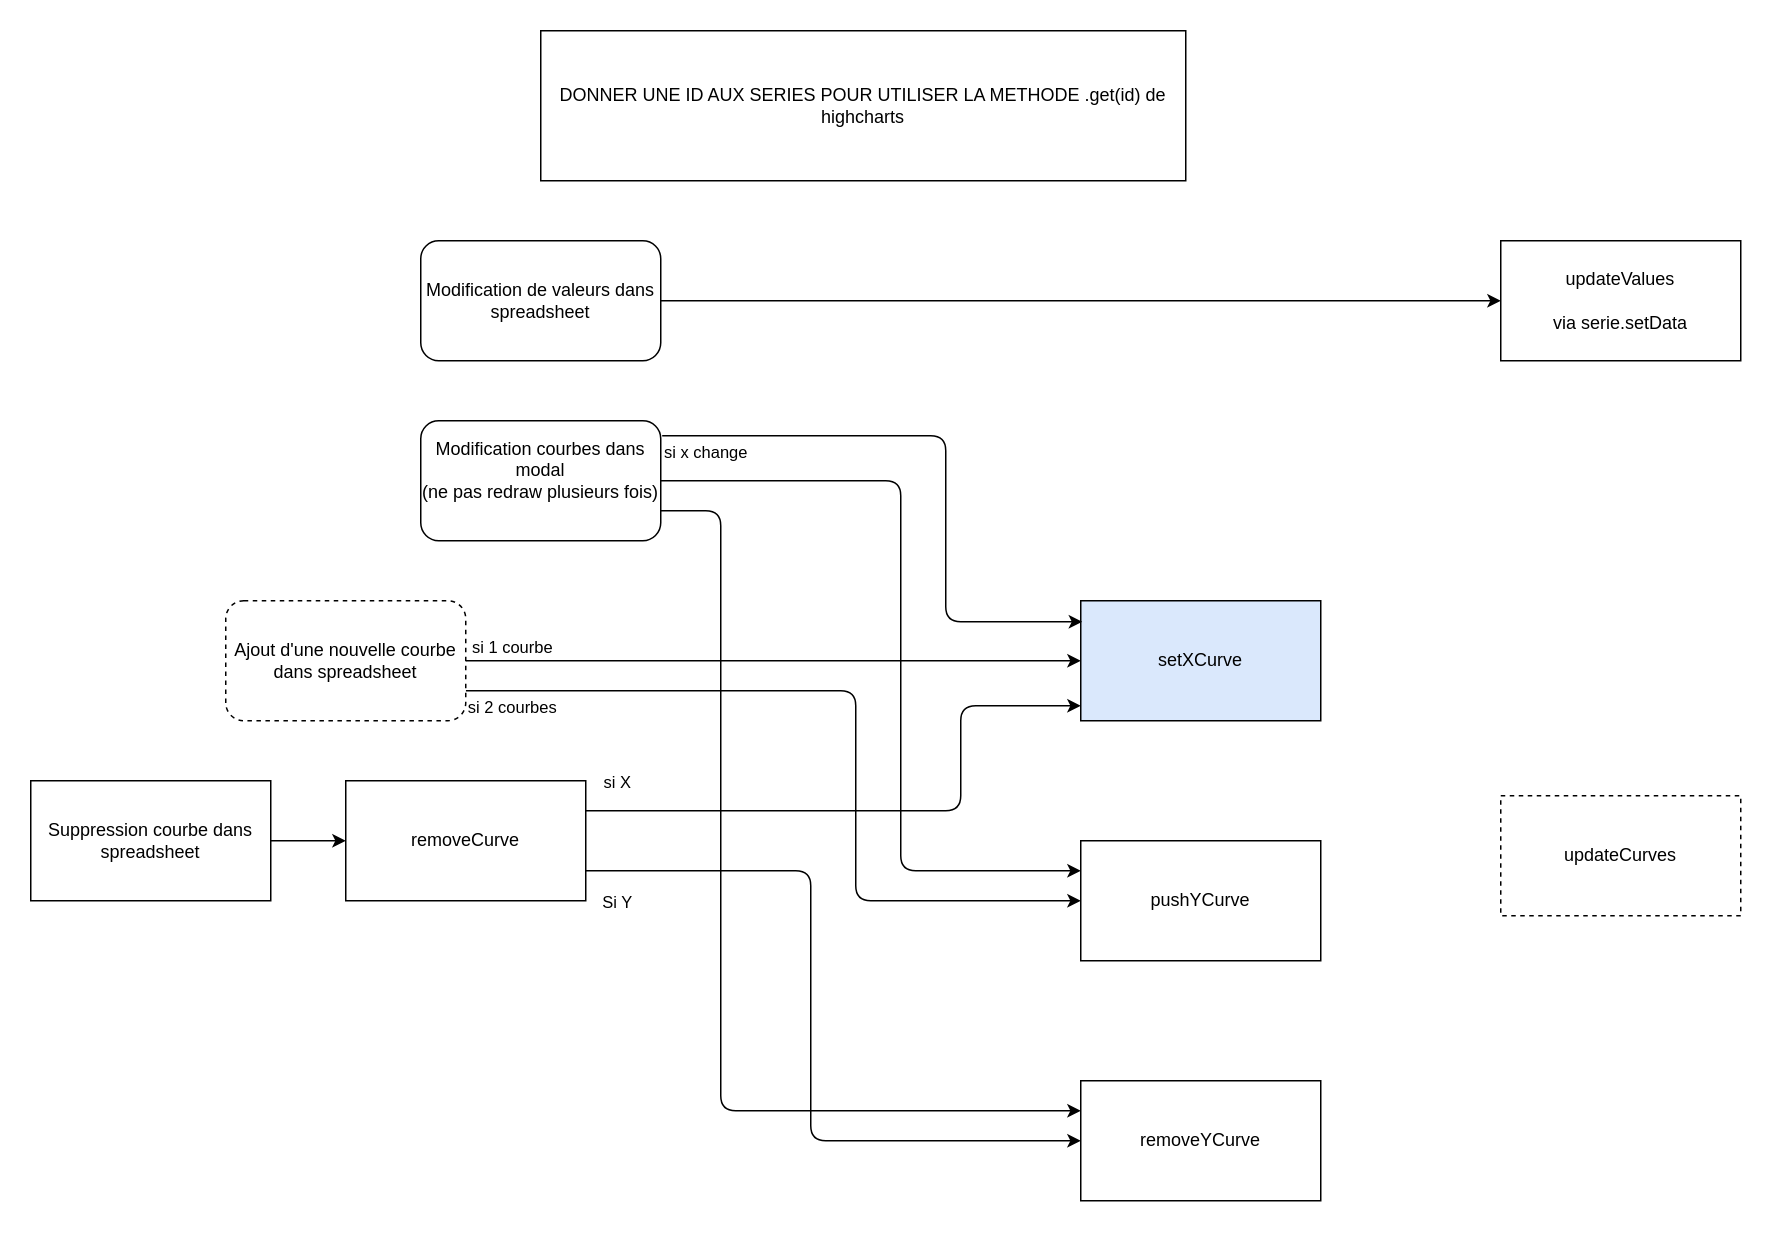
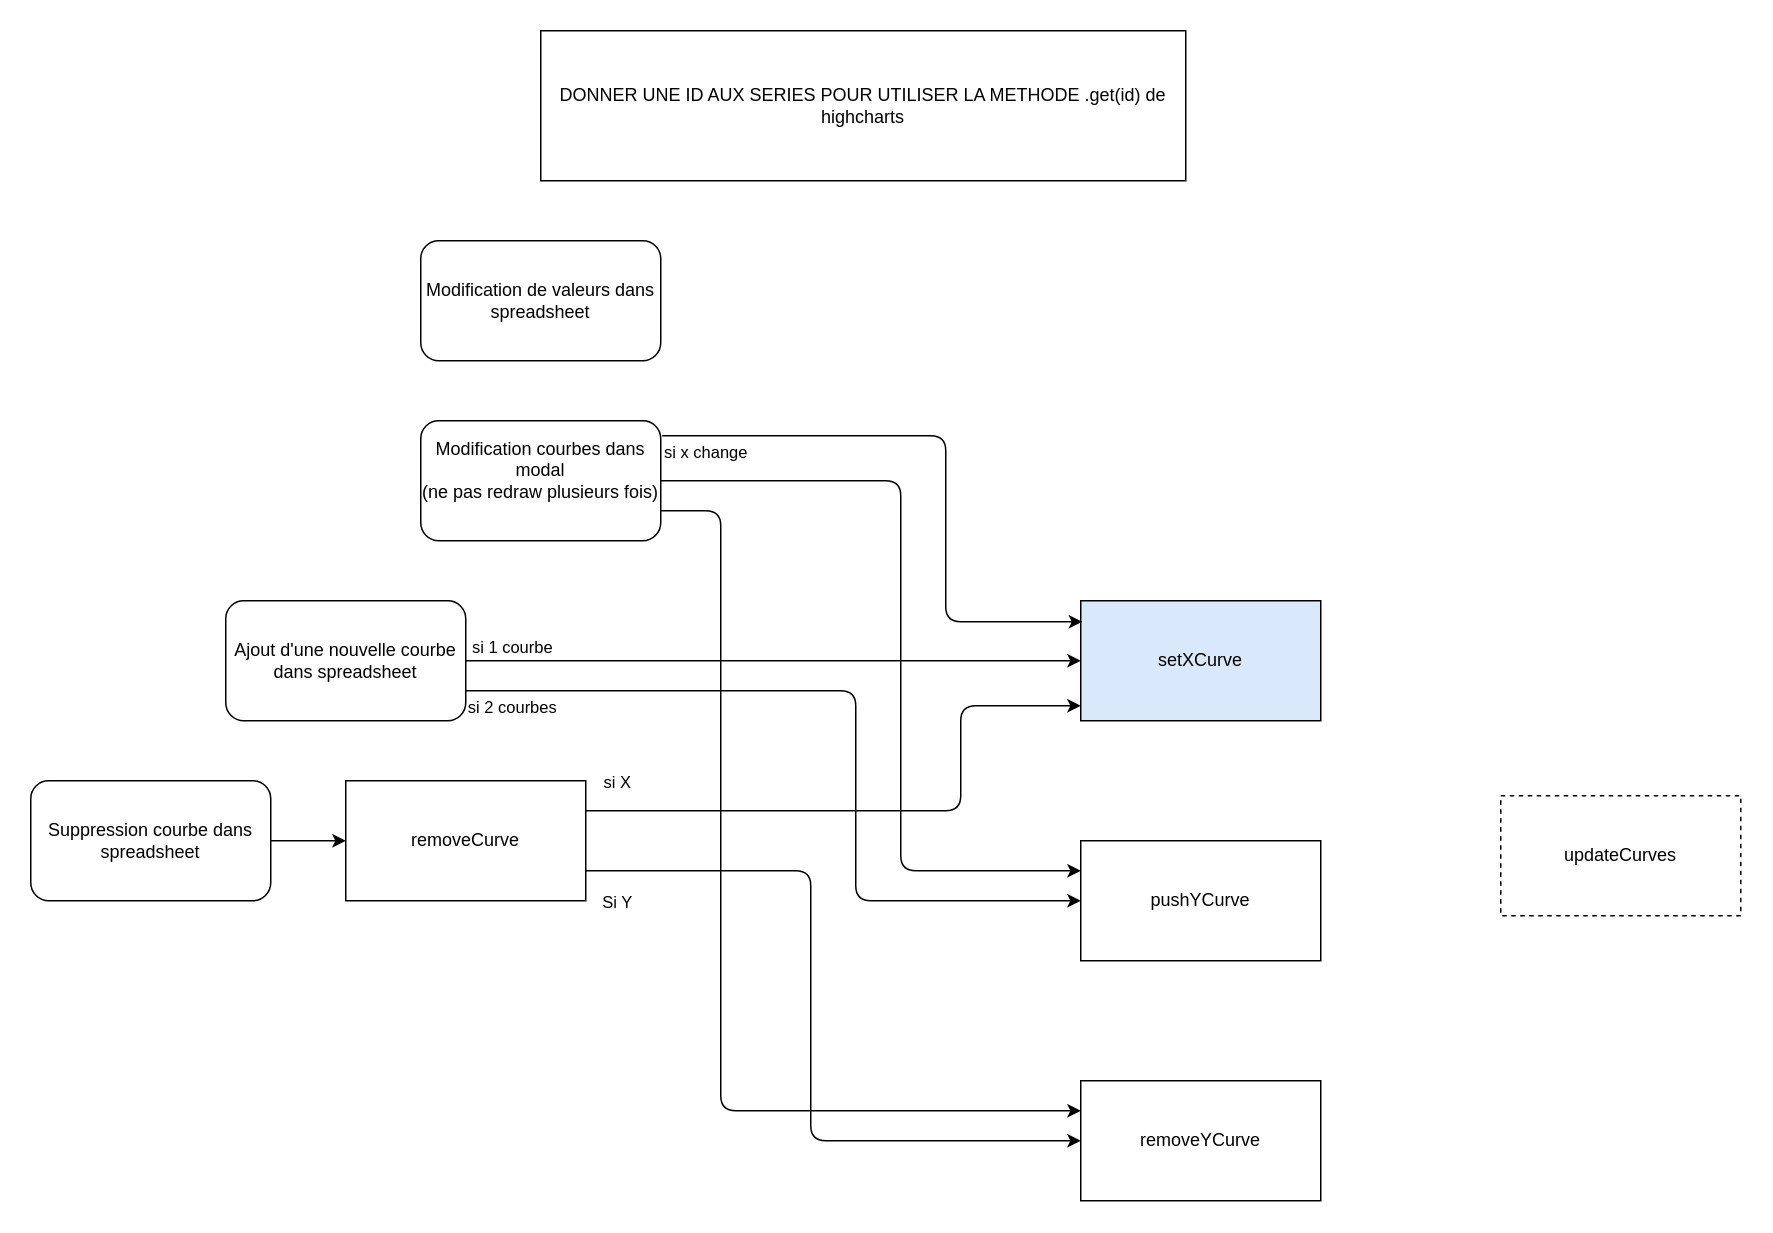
edge "Modification de valeurs dans spreadsheet" -> "updateValues via serie.setData": removed
node "updateValues via serie.setData": removed
node "Ajout d'une nouvelle courbe dans spreadsheet": style dashed -> solid
node "Suppression courbe dans spreadsheet": shape rectangle -> rounded rectangle
